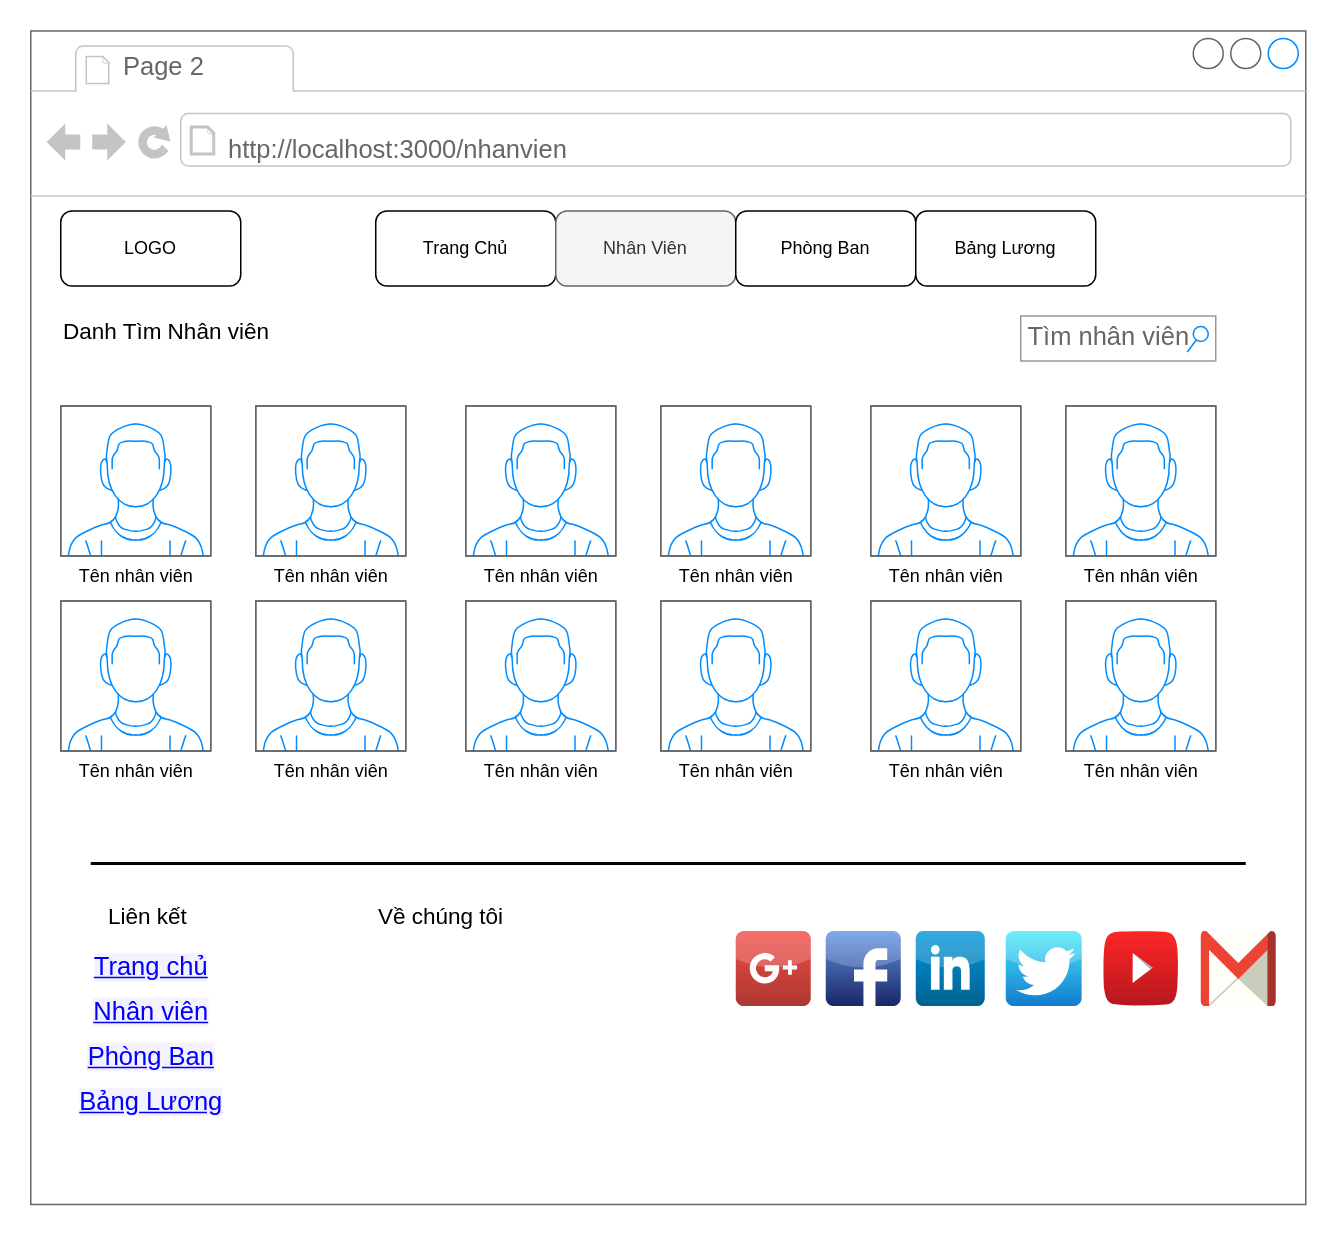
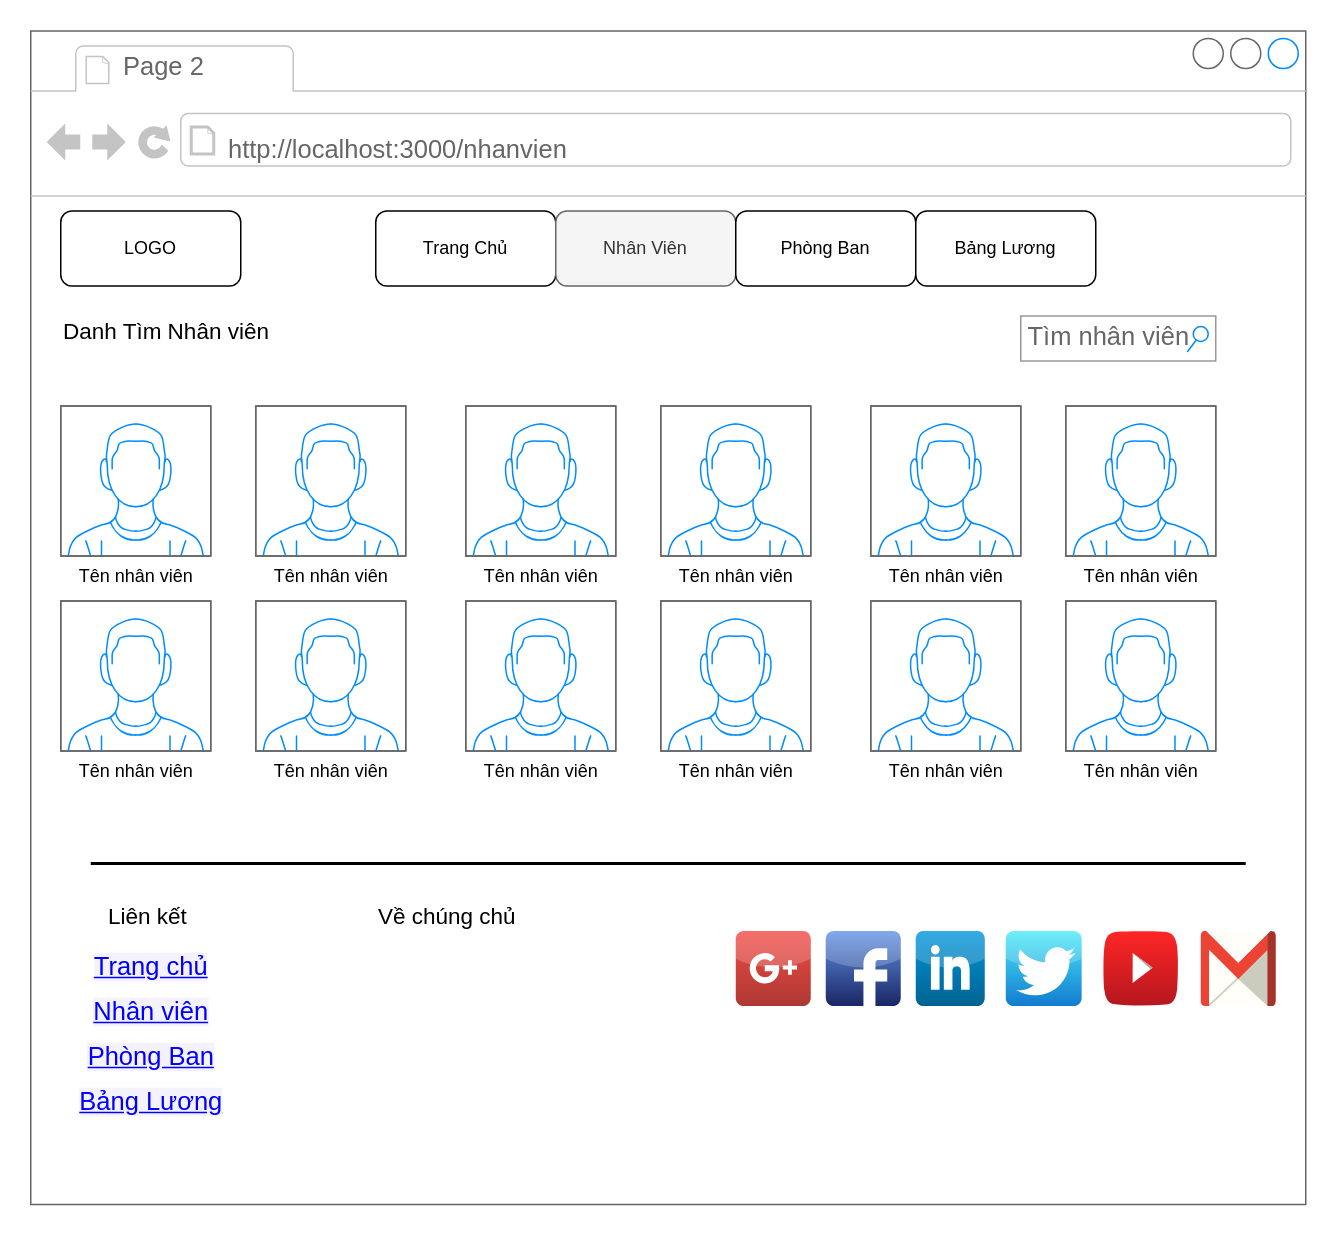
node "Về chúng tôi": label "Về chúng tôi" -> "Về chúng chủ"
